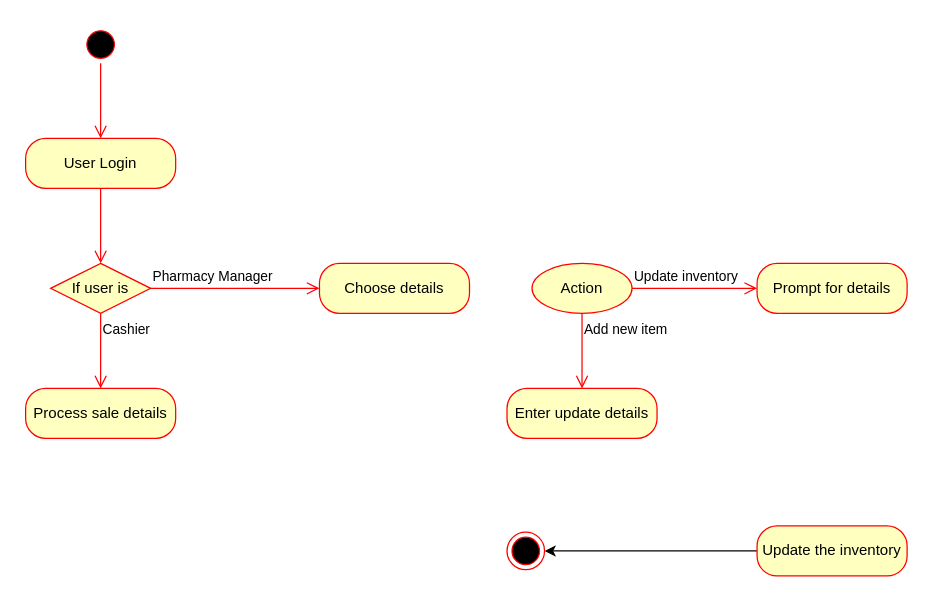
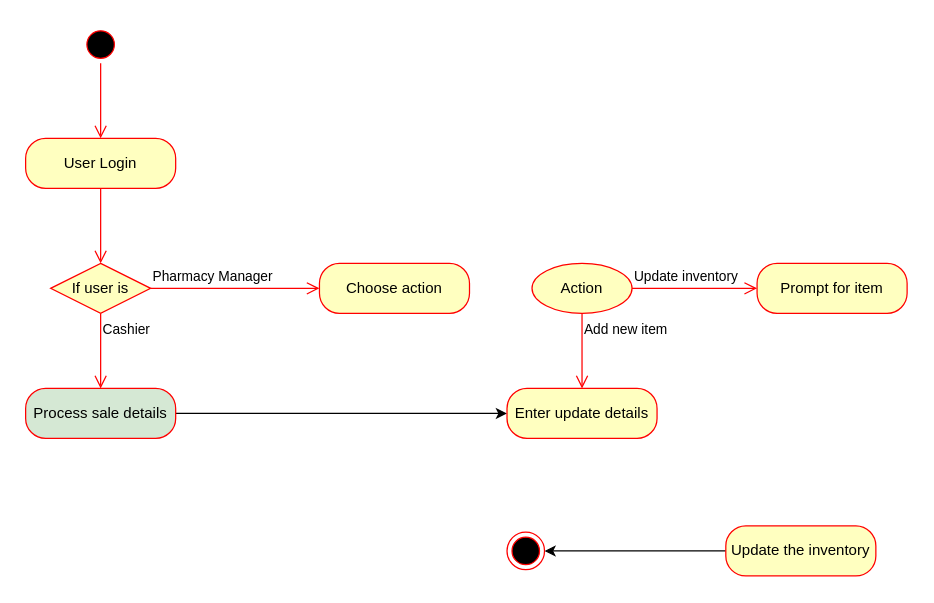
node "Choose details": label "Choose details" -> "Choose action"
node "Prompt for details": label "Prompt for details" -> "Prompt for item"
node "Process sale details": fillcolor #ffffc0 -> #d5e8d4
edge "Process sale details" -> "Enter update details": added
node "Update the inventory": moved (832, 551) -> (801, 551)
